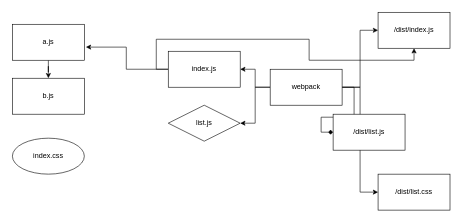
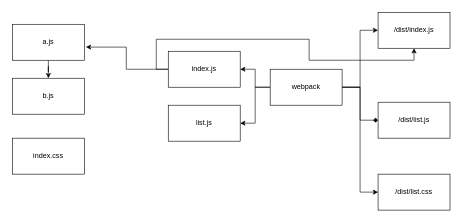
node "list.js": shape diamond -> rectangle
node "/dist/list.js": moved (369, 132) -> (414, 120)
node "index.css": shape ellipse -> rectangle
